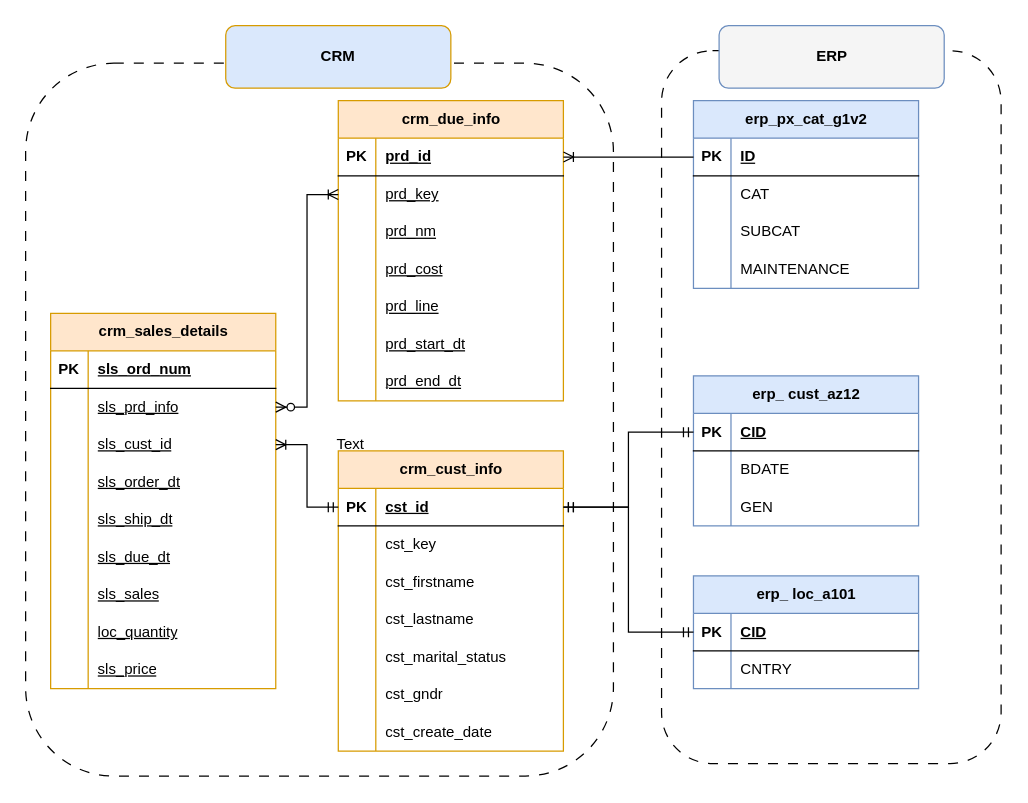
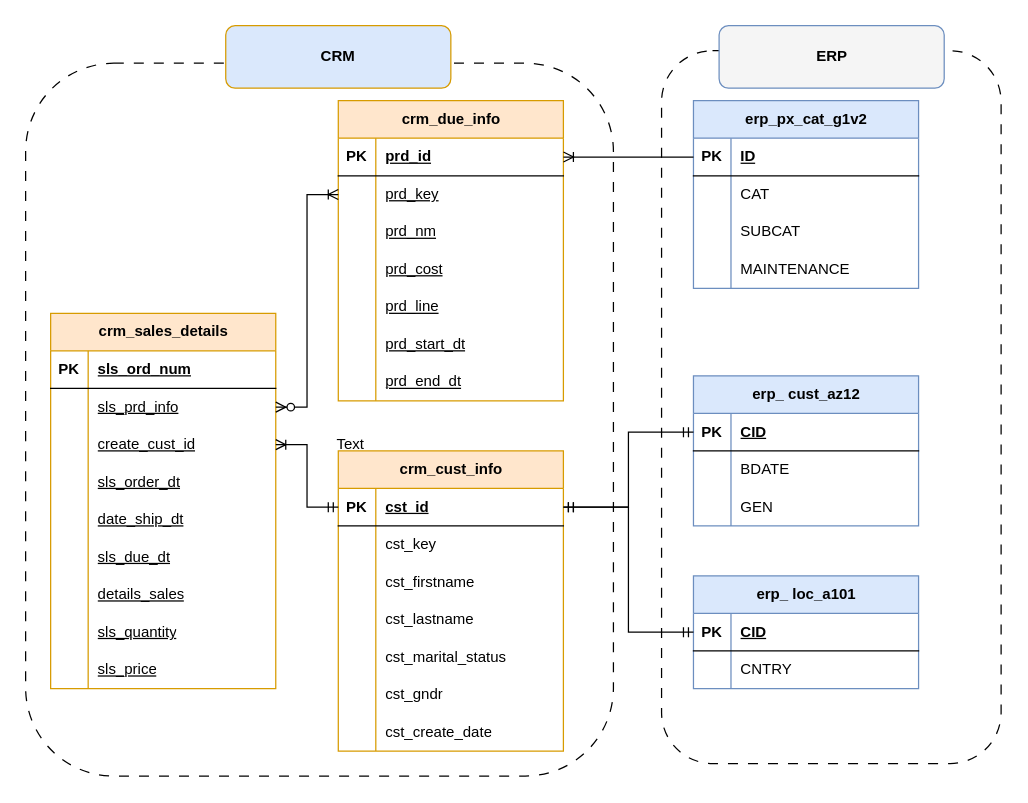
node "sls_cust_id": label "sls_cust_id" -> "create_cust_id"
node "sls_ship_dt": label "sls_ship_dt" -> "date_ship_dt"
node "sls_sales": label "sls_sales" -> "details_sales"
node "loc_quantity": label "loc_quantity" -> "sls_quantity"
